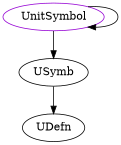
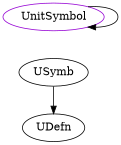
edge "UnitSymbol" -> "USymb": removed
